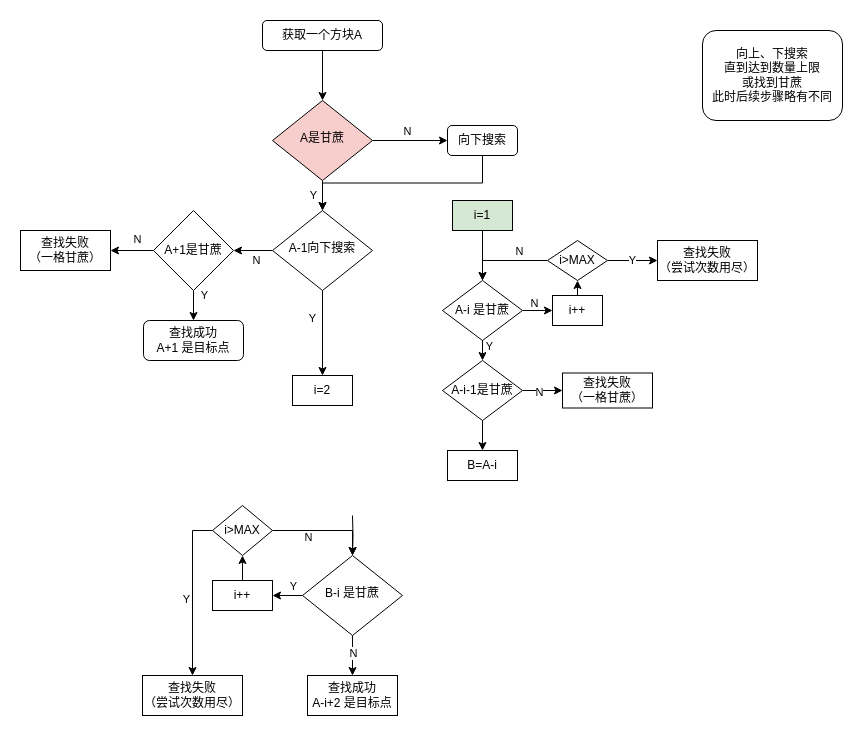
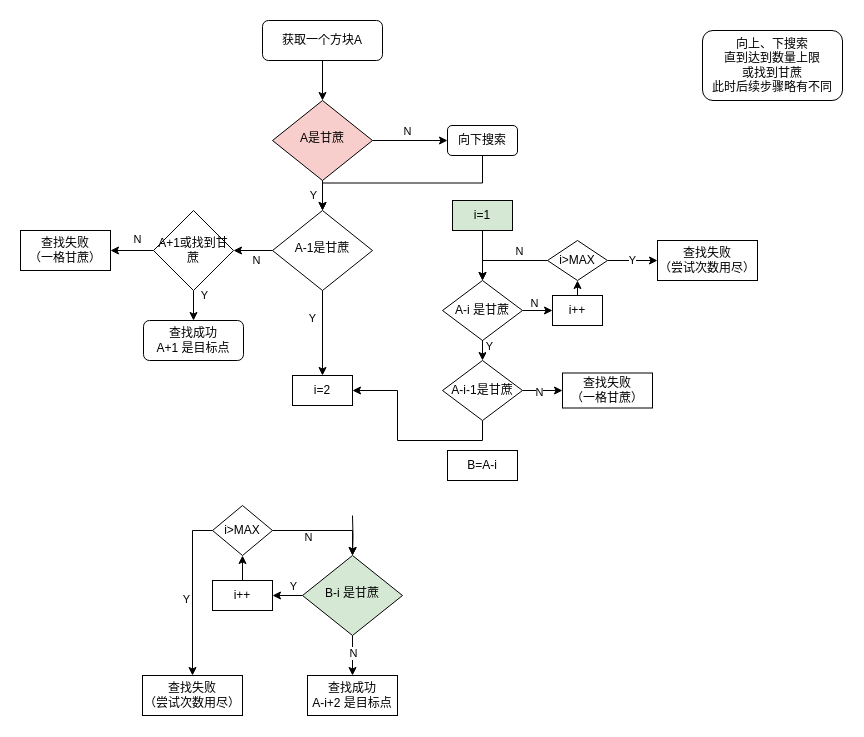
node "获取一个方块A": size 120x30 -> 120x40
node "向上、下搜索 直到达到数量上限 或找到甘蔗 此时后续步骤略有不同": size 140x90 -> 140x70
node "A-1向下搜索": label "A-1向下搜索" -> "A-1是甘蔗"
node "A+1是甘蔗": label "A+1是甘蔗" -> "A+1或找到甘蔗"
edge "A-i-1是甘蔗" -> "B=A-i": now "A-i-1是甘蔗" -> "i=2"
node "B-i 是甘蔗": fillcolor #ffffff -> #d5e8d4
